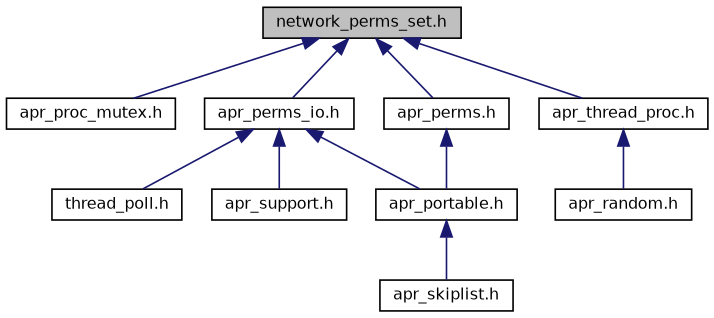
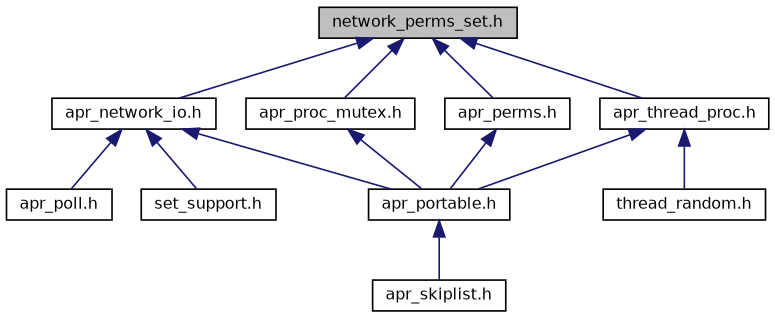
node "apr_perms_io.h": label "apr_perms_io.h" -> "apr_network_io.h"
edge "apr_portable.h" -> "apr_thread_proc.h": added
edge "apr_portable.h" -> "apr_proc_mutex.h": added
node "thread_poll.h": label "thread_poll.h" -> "apr_poll.h"
node "apr_support.h": label "apr_support.h" -> "set_support.h"
node "apr_random.h": label "apr_random.h" -> "thread_random.h"
